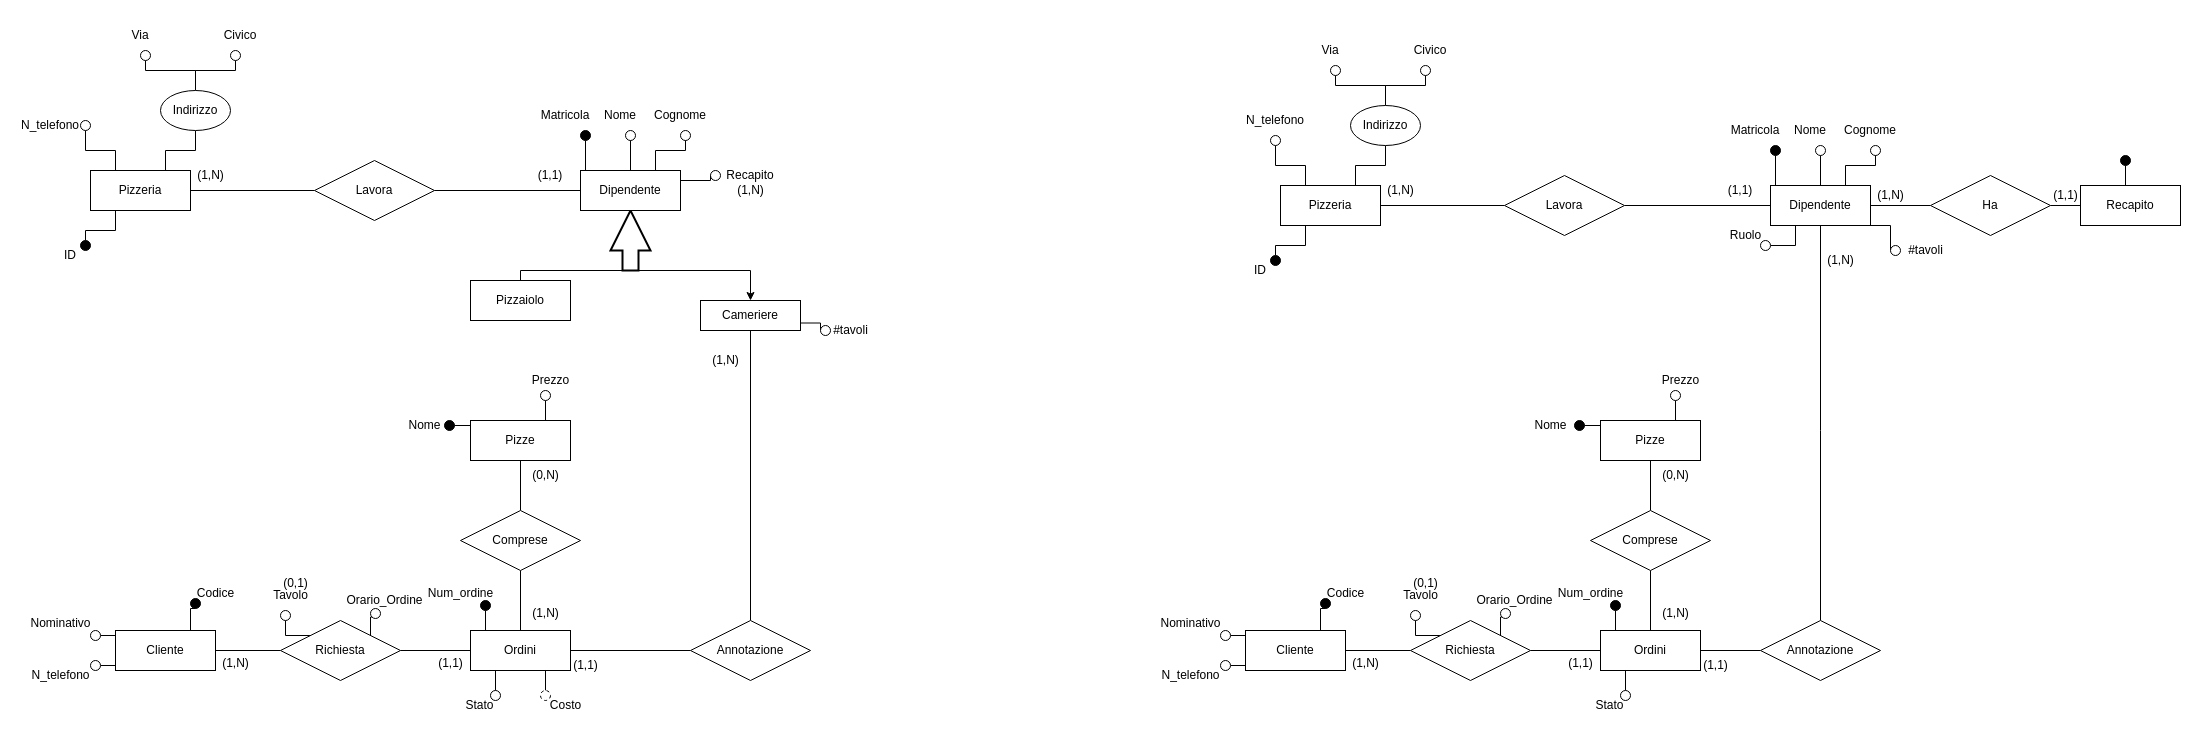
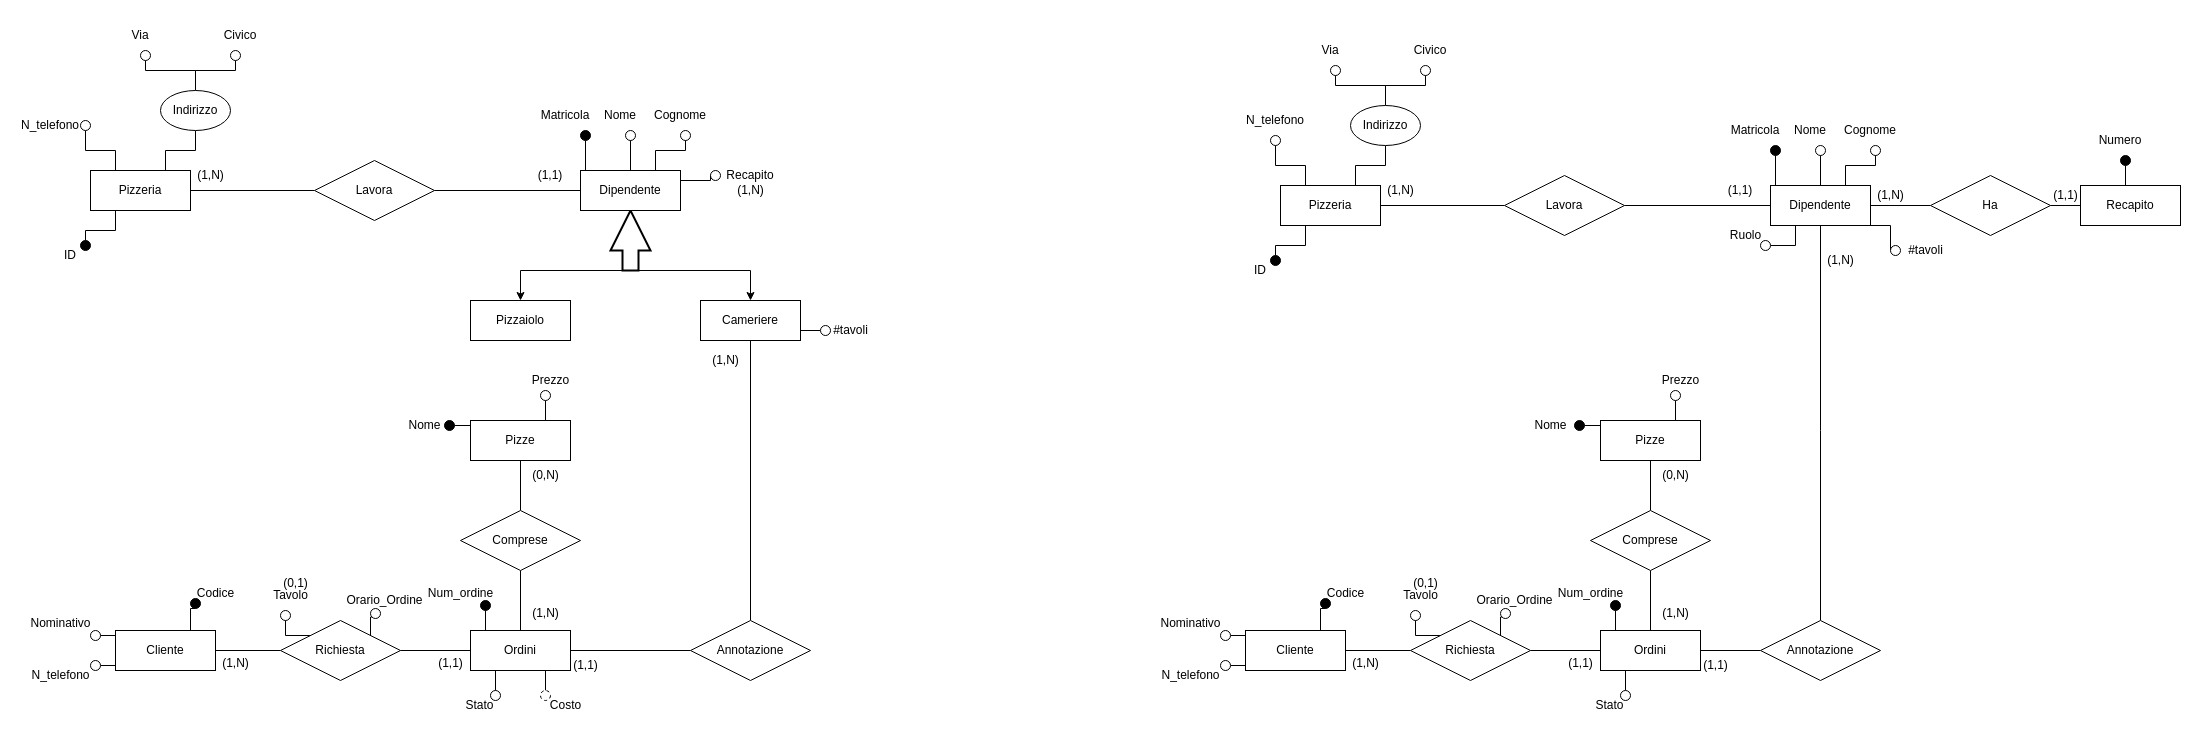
node "Numero": added
node "Pizzaiolo": moved (521, 301) -> (521, 321)
node "Cameriere": size 100x30 -> 100x40
